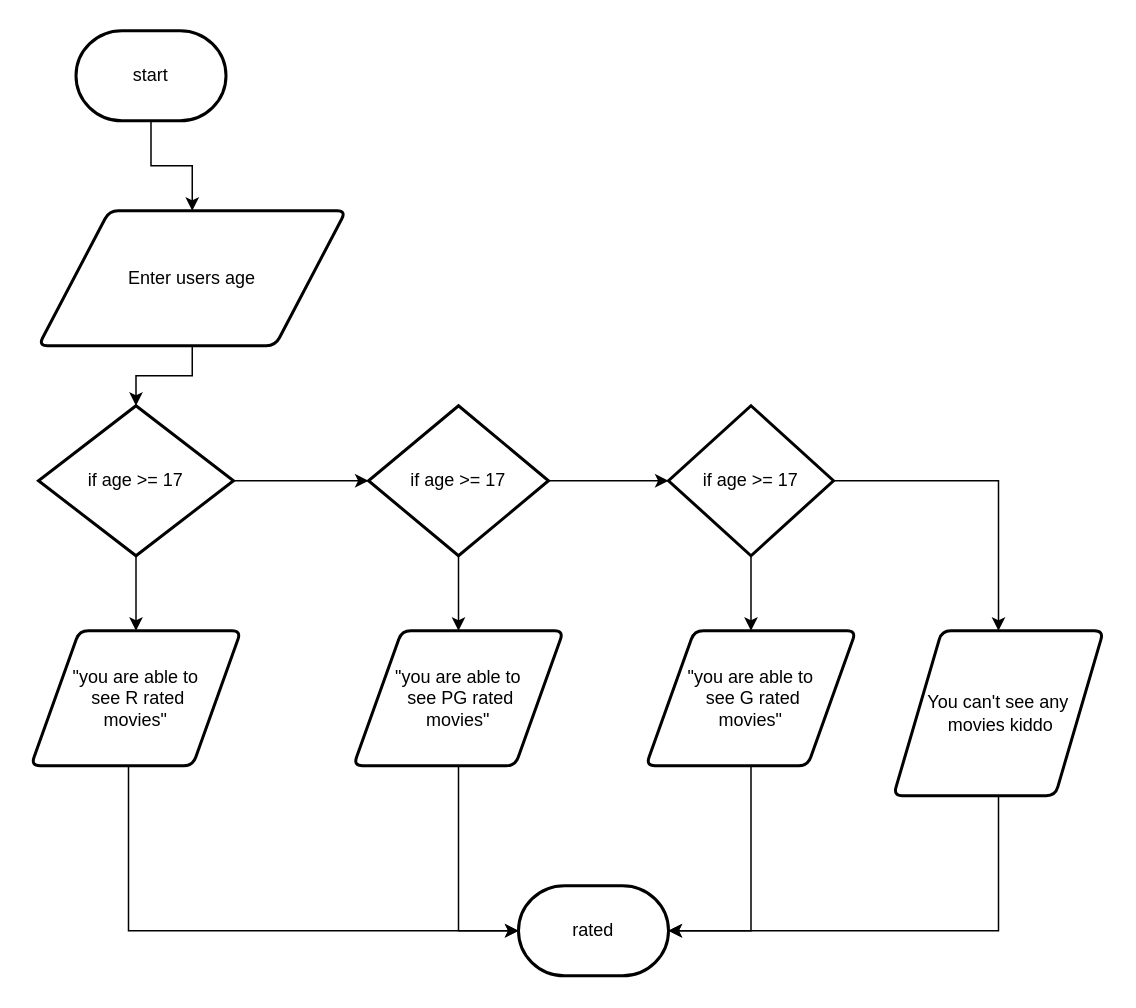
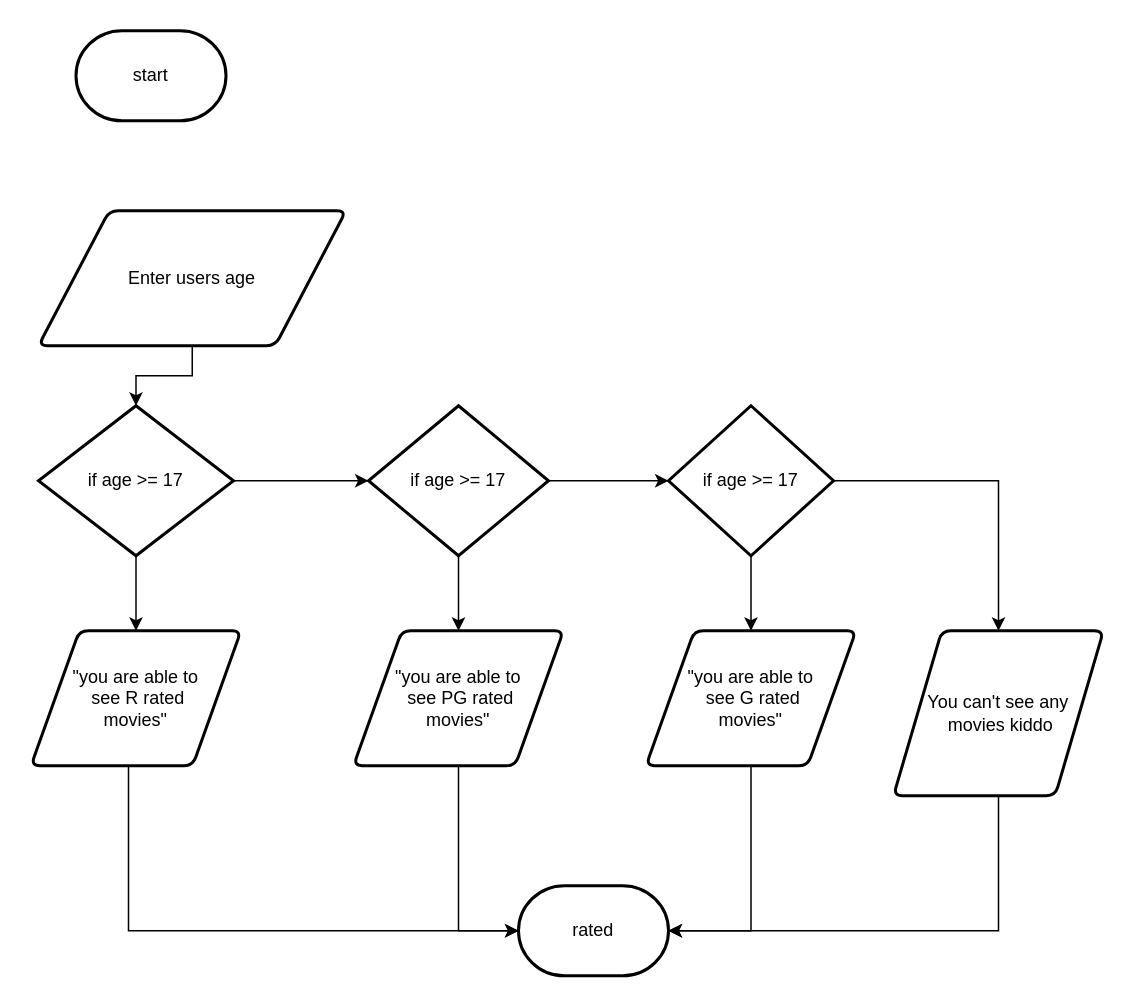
edge "start" -> "Enter users age": removed
